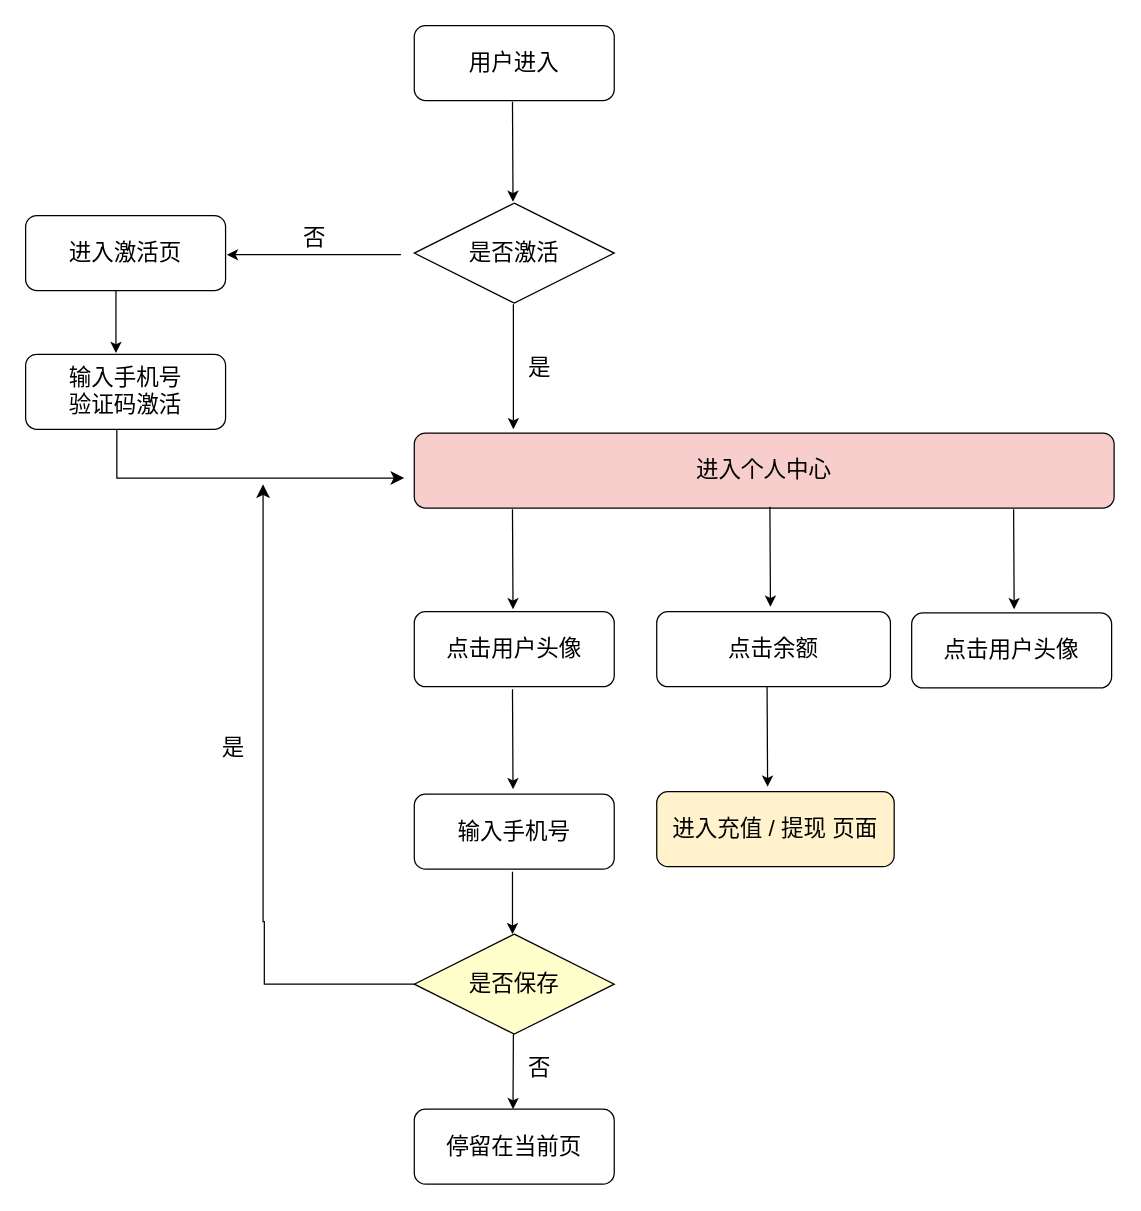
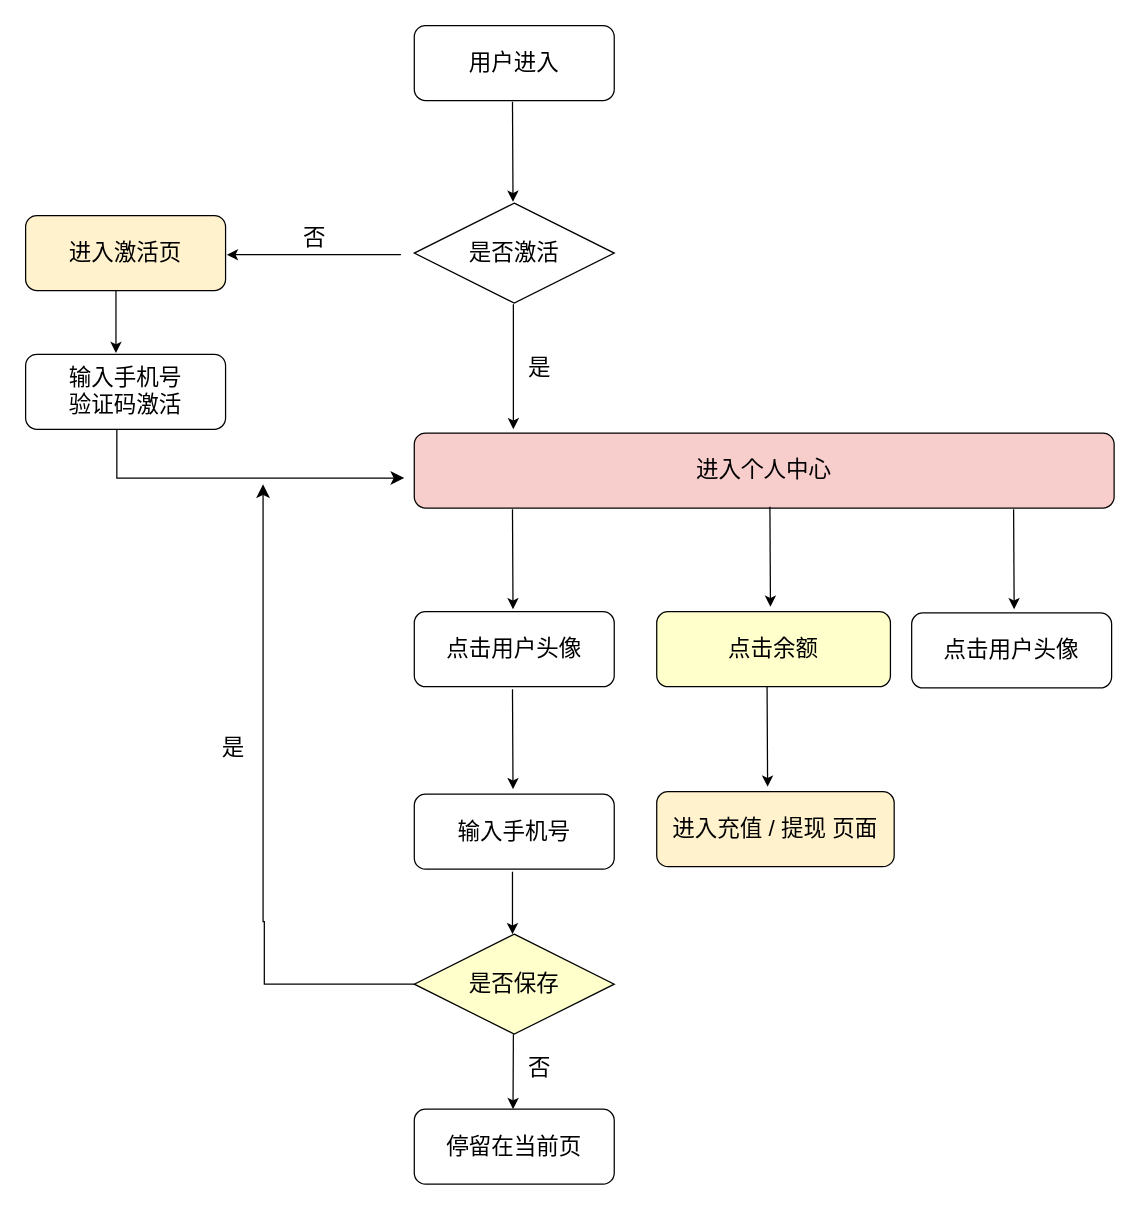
node "进入激活页": fillcolor #ffffff -> #fff2cc
node "点击余额": fillcolor #ffffff -> #ffffcc
